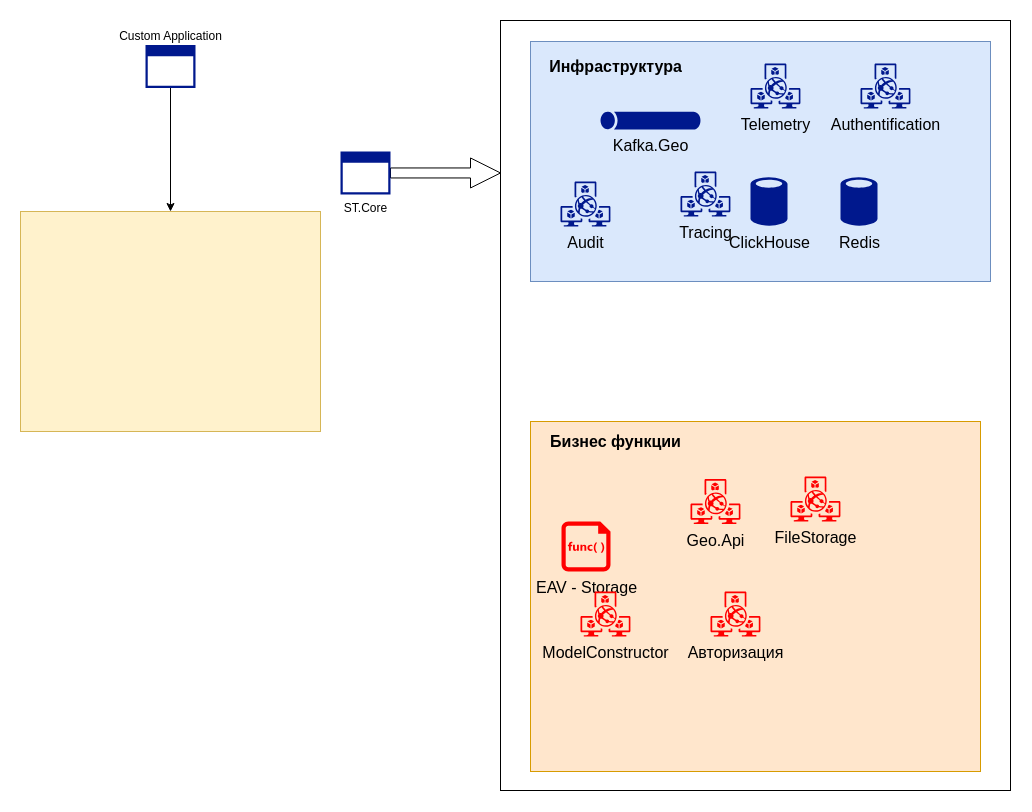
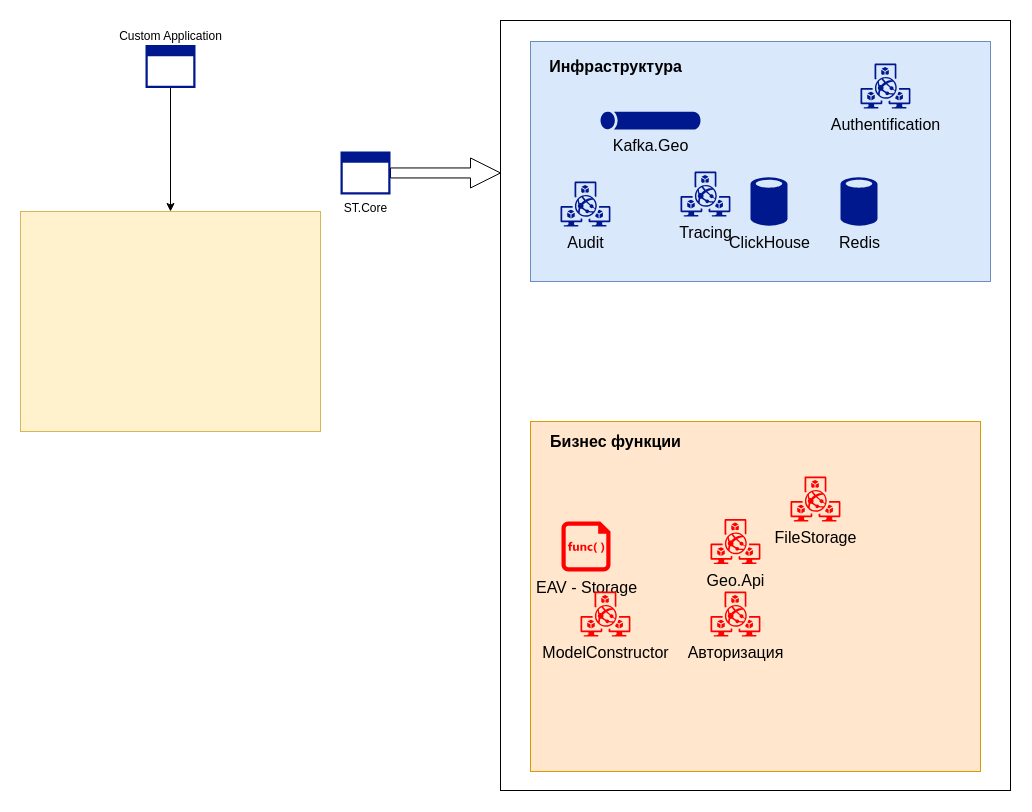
node "Telemetry": removed
node "Geo.Api": moved (716, 502) -> (736, 542)
